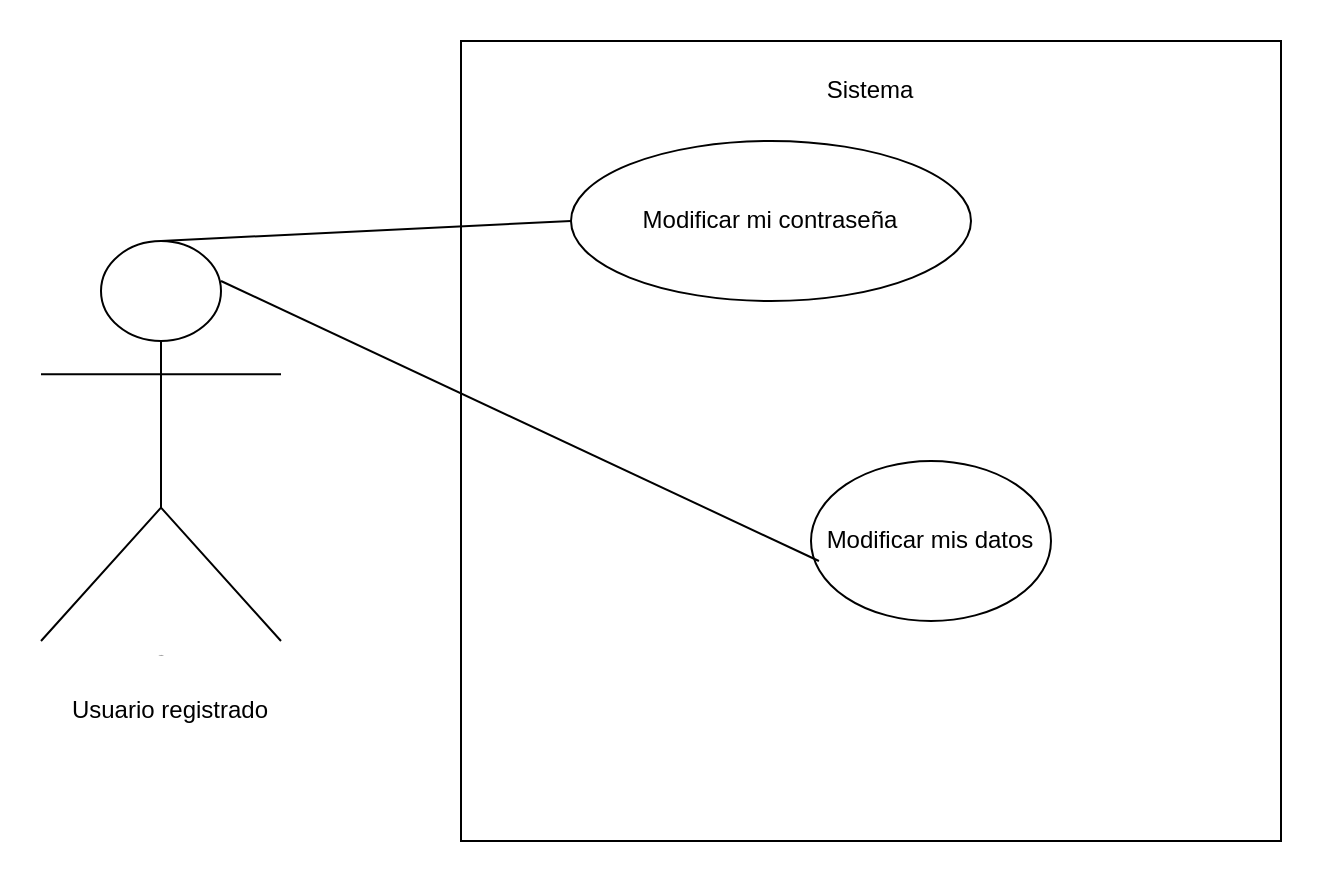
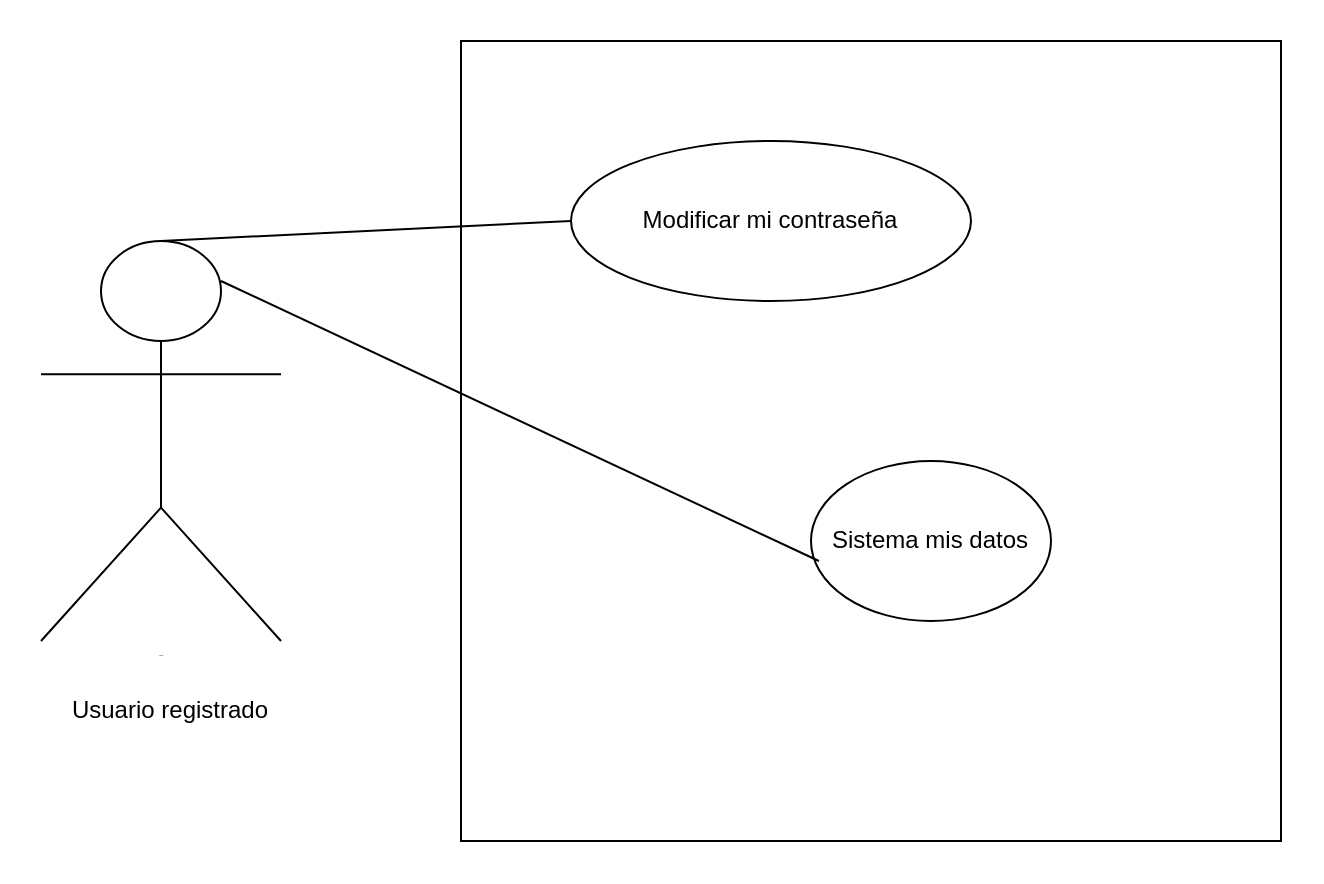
node "Sistema": removed
node "Modificar mis datos": label "Modificar mis datos" -> "Sistema mis datos"
